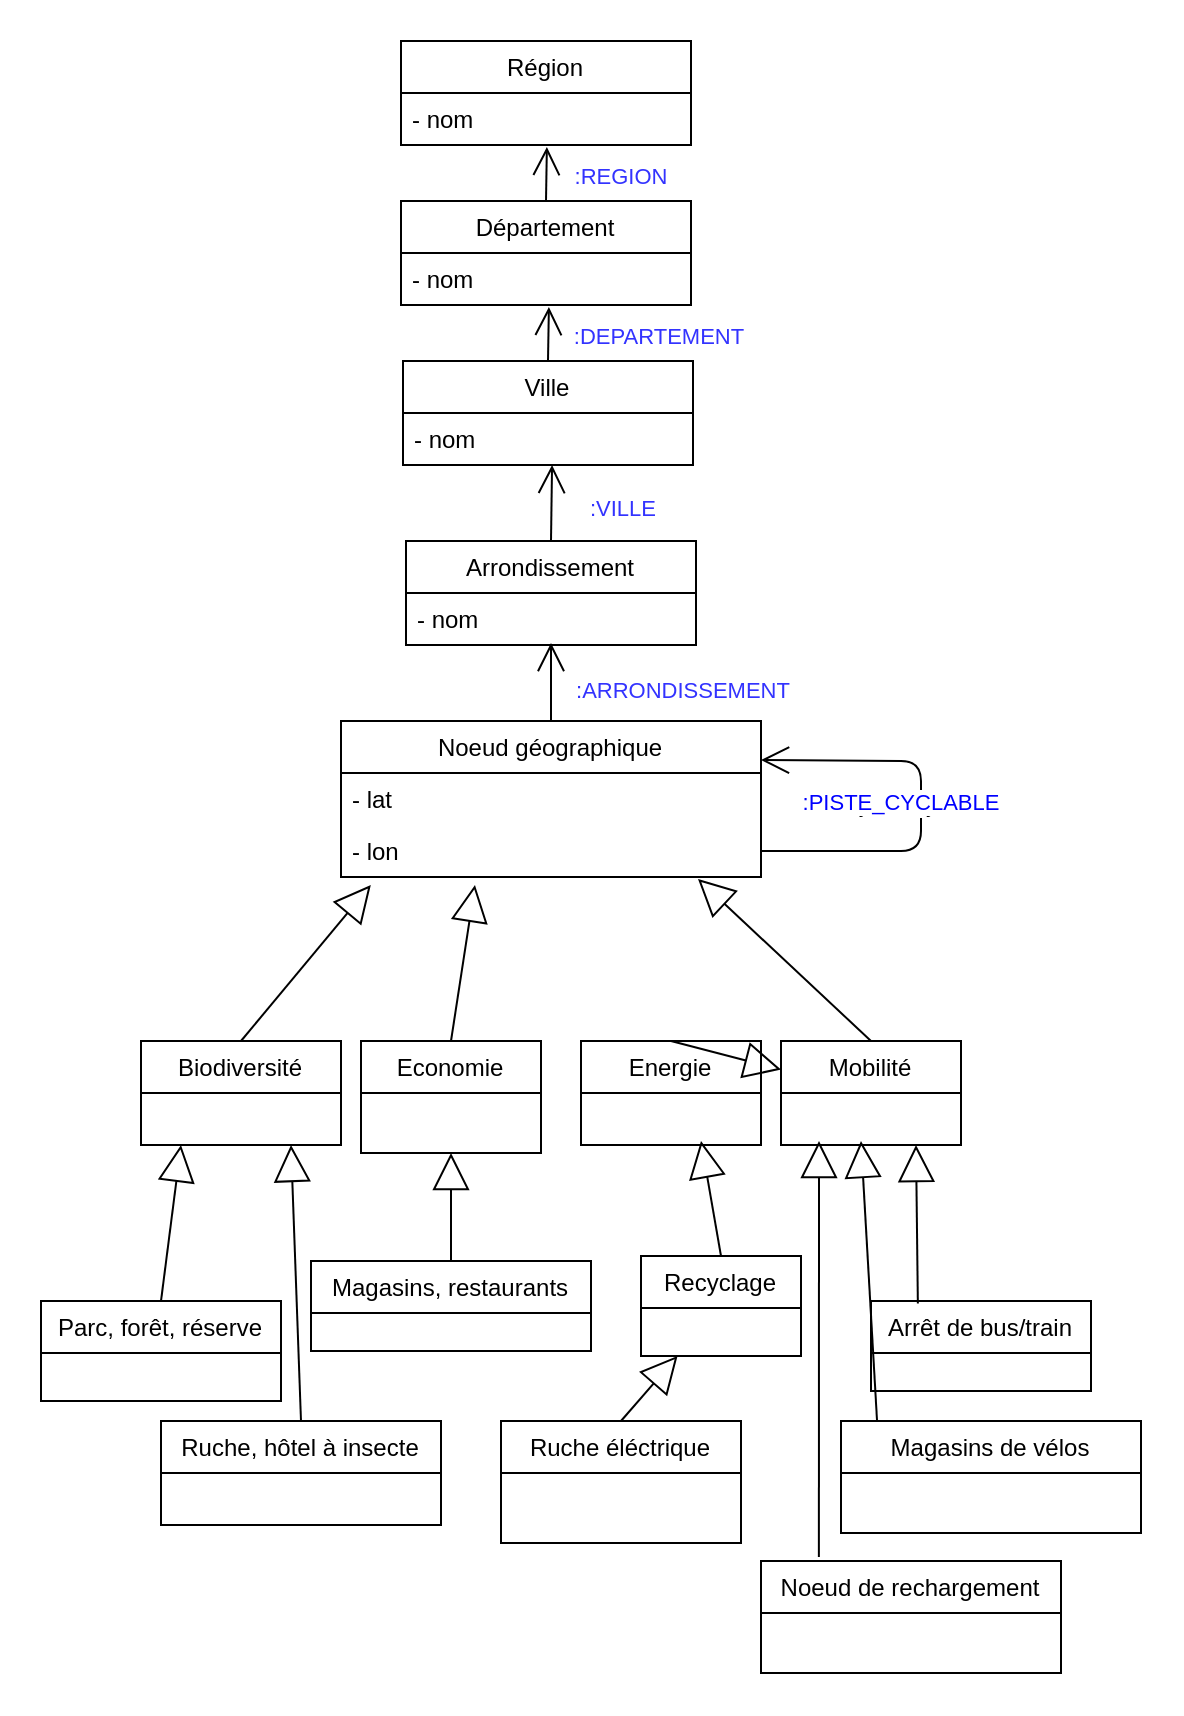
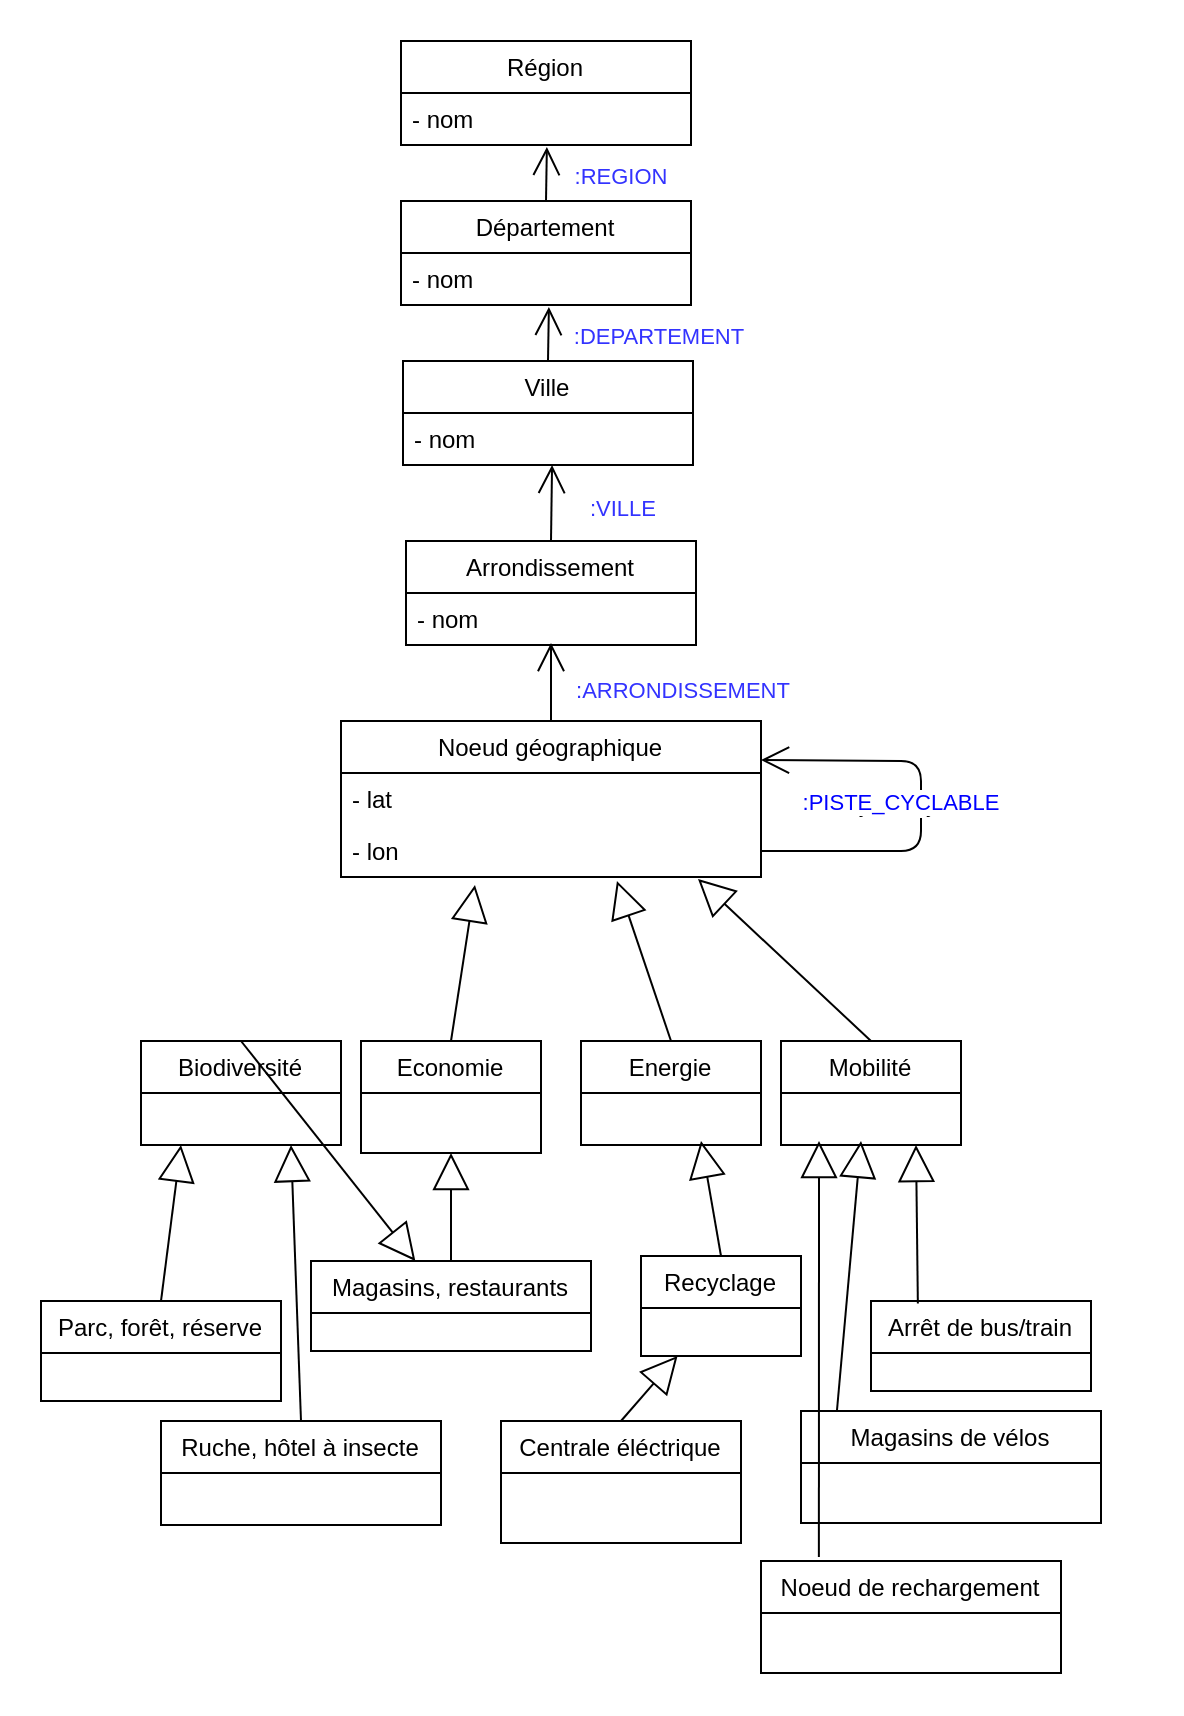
edge "Biodiversité" -> "- lon": now "Biodiversité" -> "Magasins, restaurants"
edge "Energie" -> "Mobilité": now "Energie" -> "- lon"
node "Ruche éléctrique": label "Ruche éléctrique" -> "Centrale éléctrique"
node "Magasins de vélos": moved (991, 1477) -> (951, 1467)
